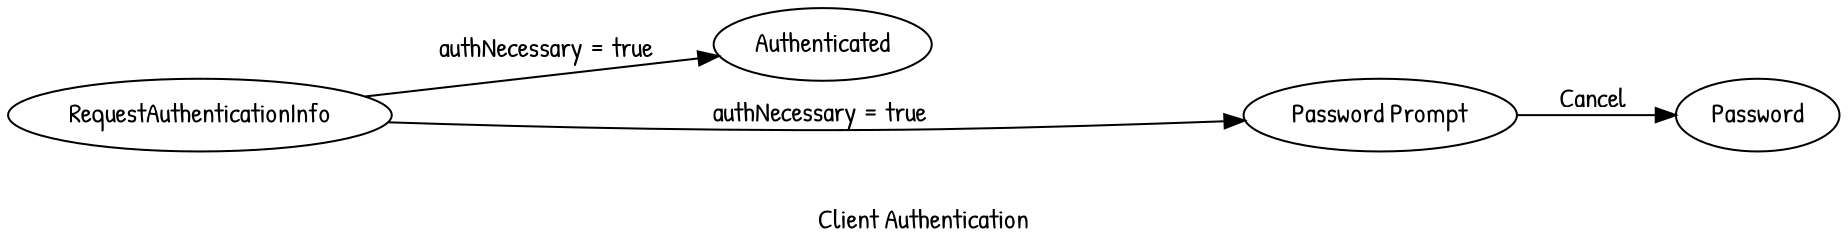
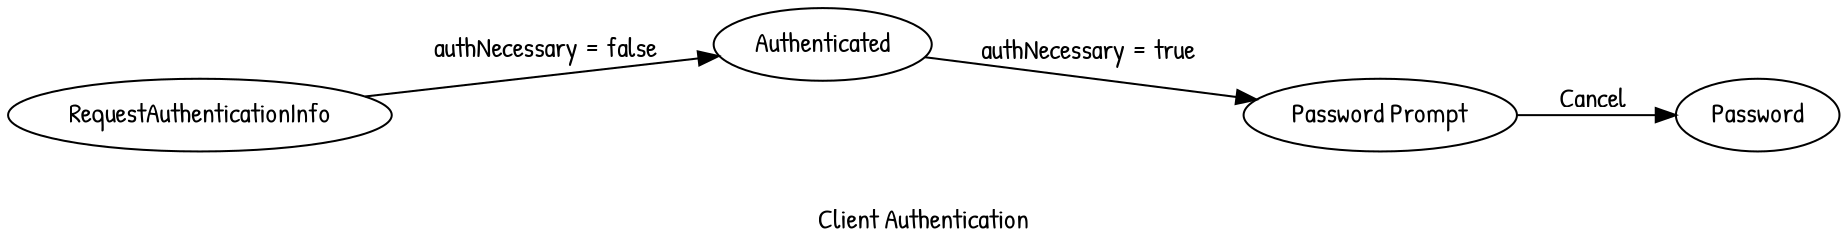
edge "RequestAuthenticationInfo" -> "Authenticated": label " authNecessary = true  " -> " authNecessary = false  "
edge "RequestAuthenticationInfo" -> "Password Prompt": now "Authenticated" -> "Password Prompt"
